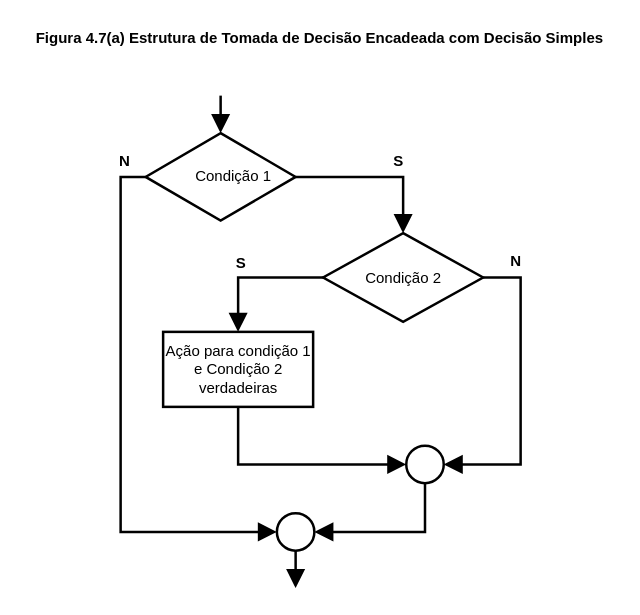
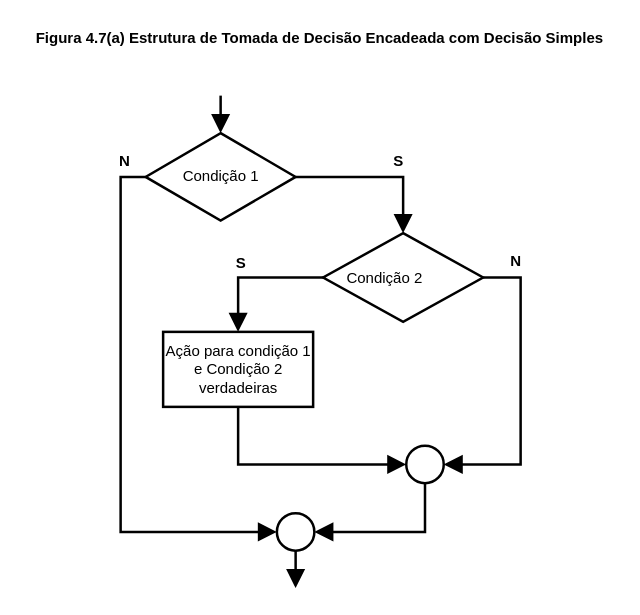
node "Condição 1": moved (233, 177) -> (221, 177)
node "Condição 2": moved (403, 278) -> (384, 278)
